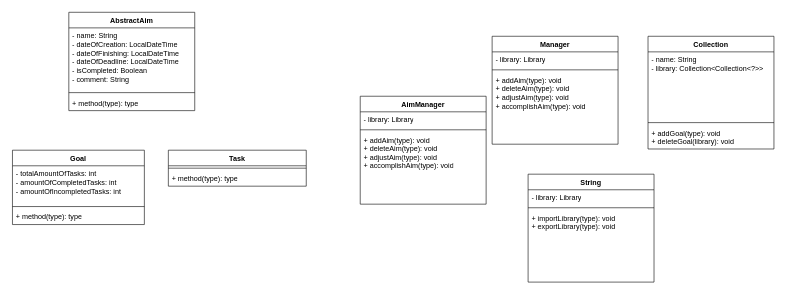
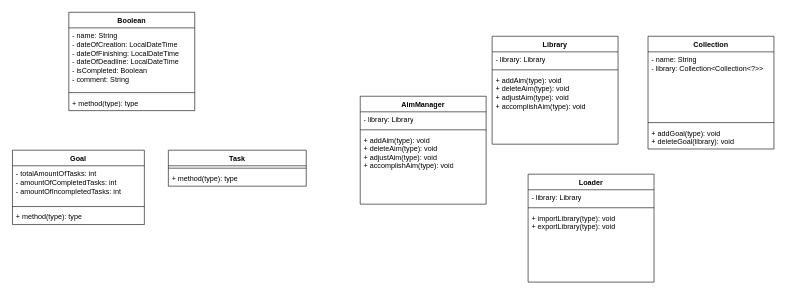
node "AbstractAim": label "AbstractAim" -> "Boolean"
node "Manager": label "Manager" -> "Library"
node "String": label "String" -> "Loader"
